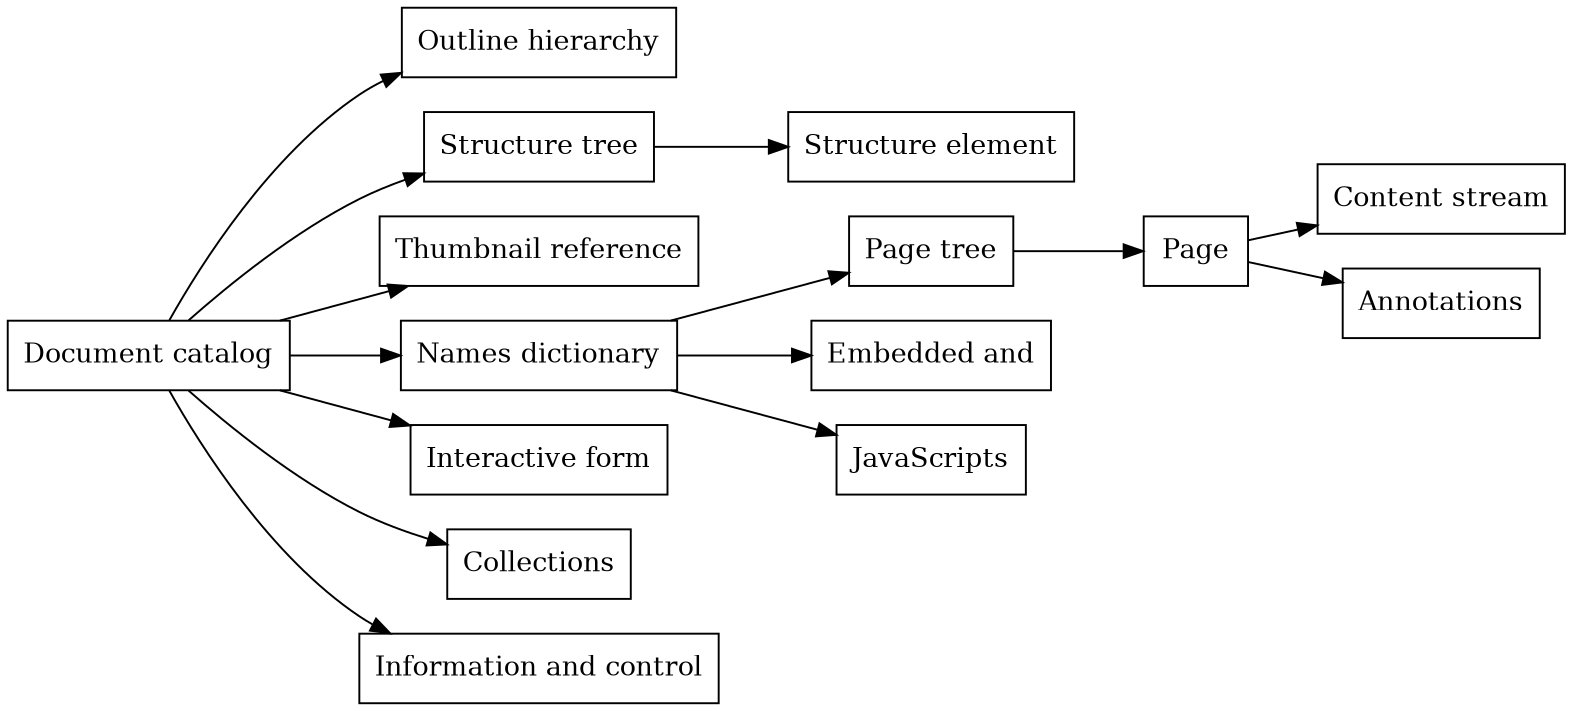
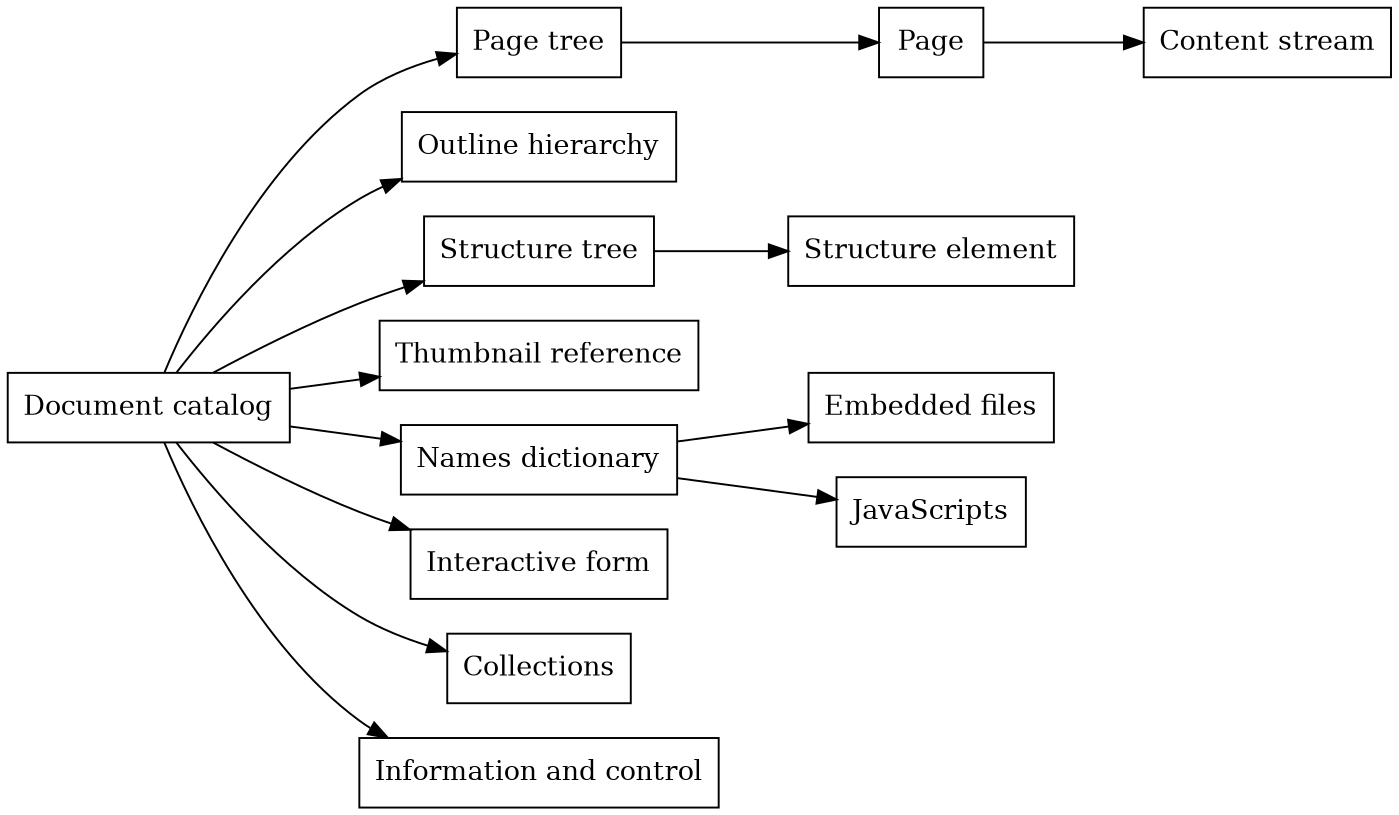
edge "Names dictionary" -> "Page tree": now "Document catalog" -> "Page tree"
node "Annotations": removed
node "Embedded and": label "Embedded and" -> "Embedded files"
